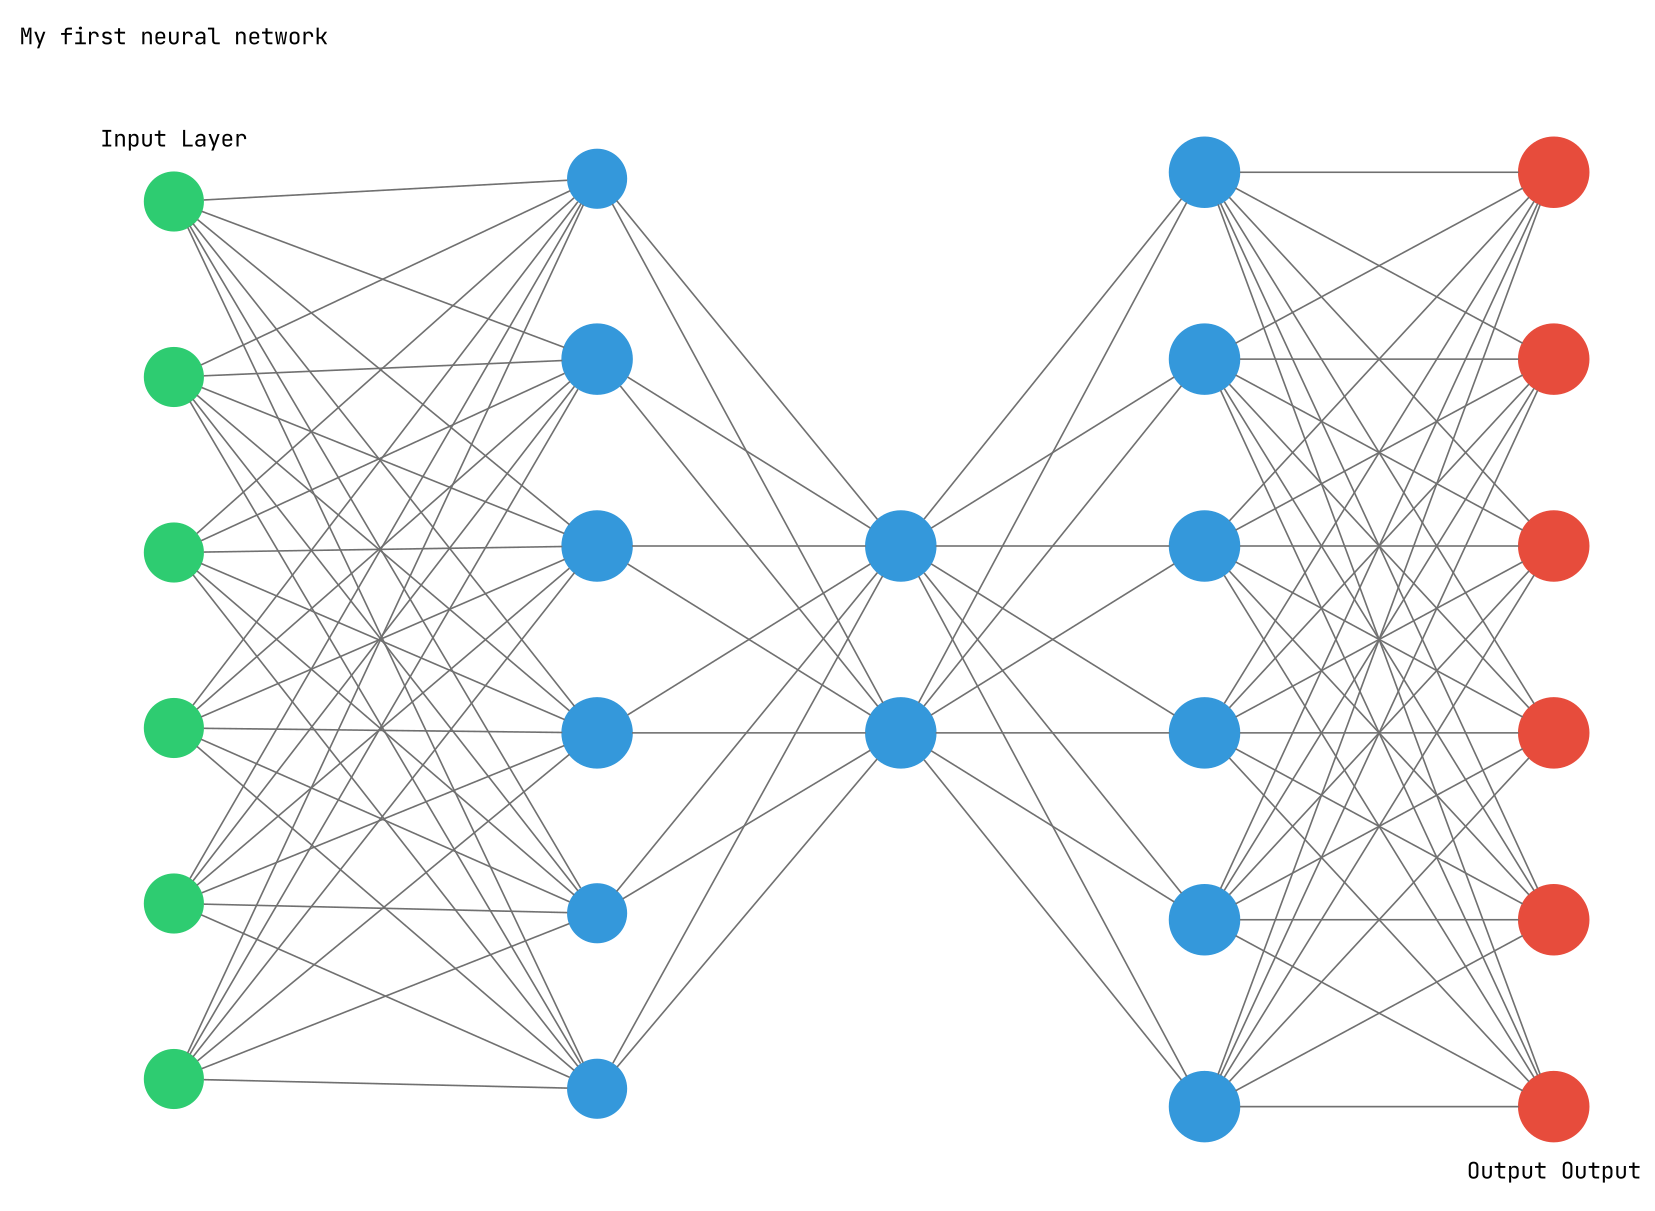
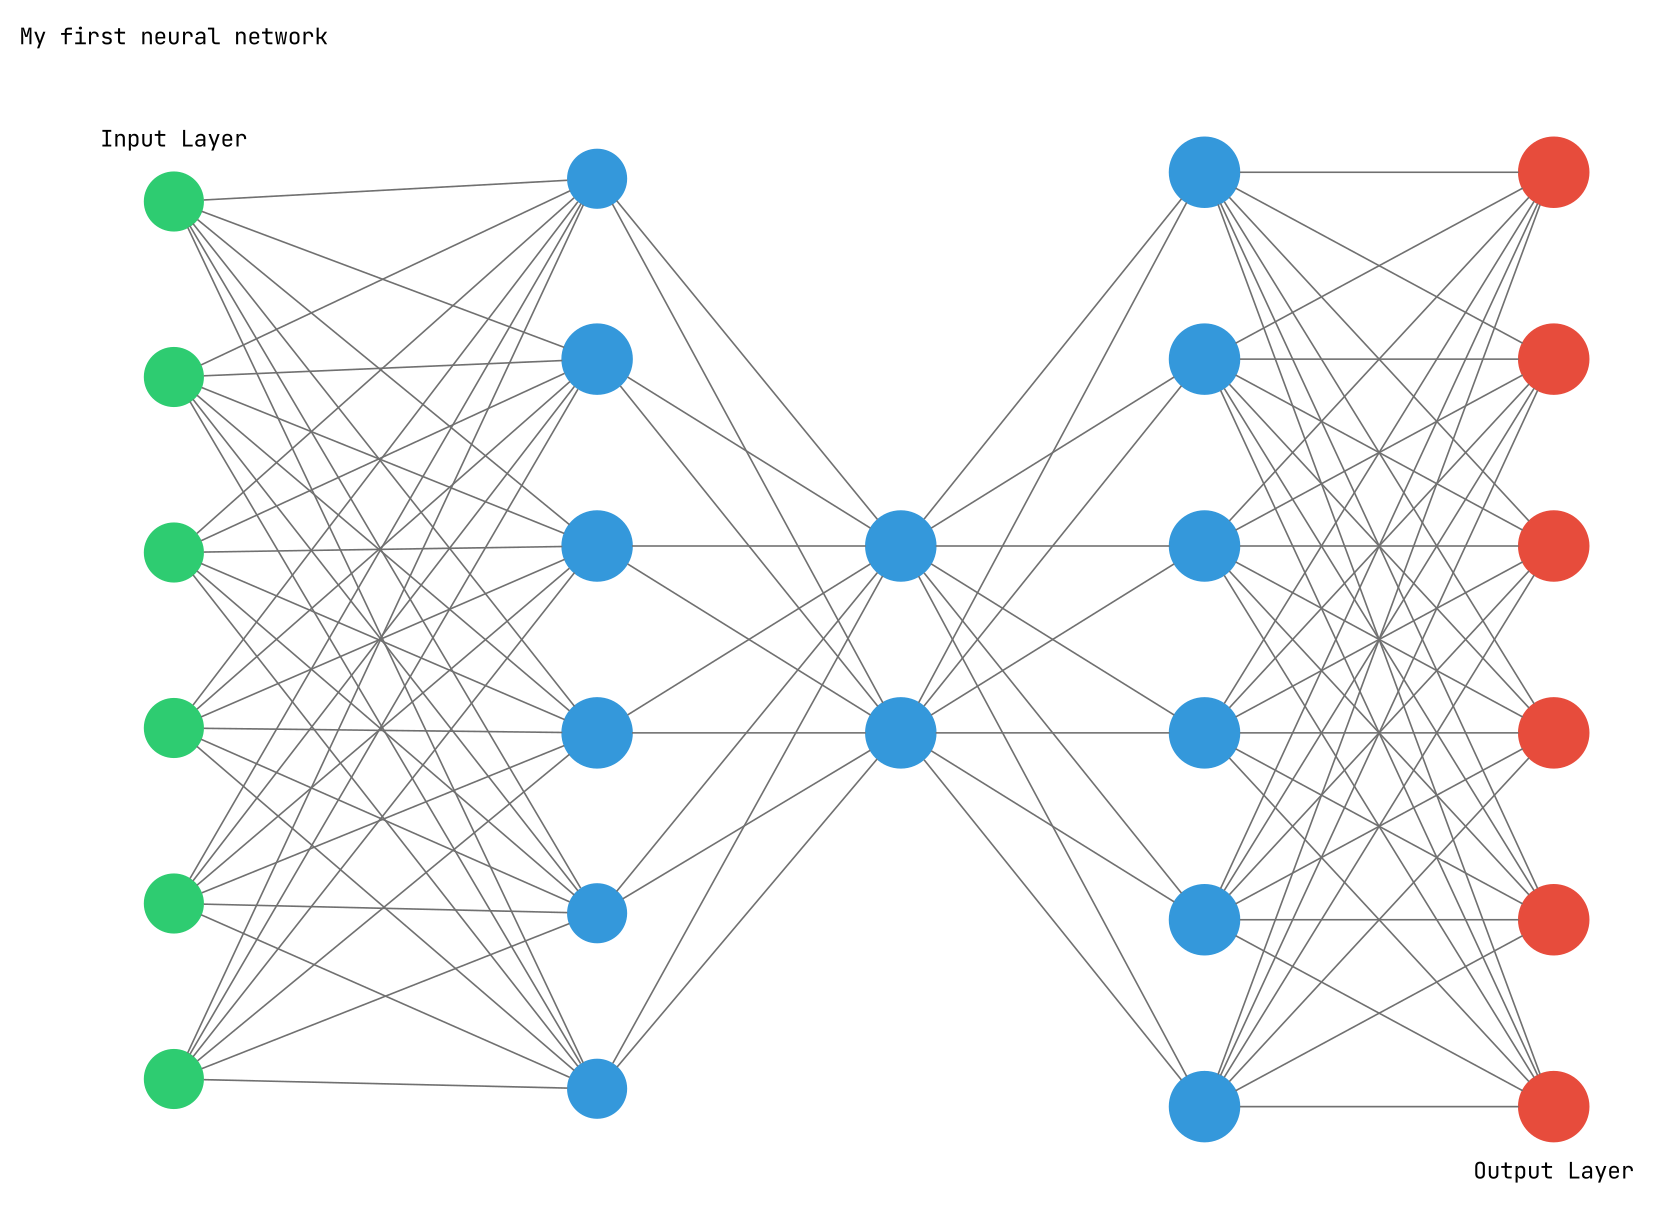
cluster "Output Output": label "Output Output" -> "Output Layer"
